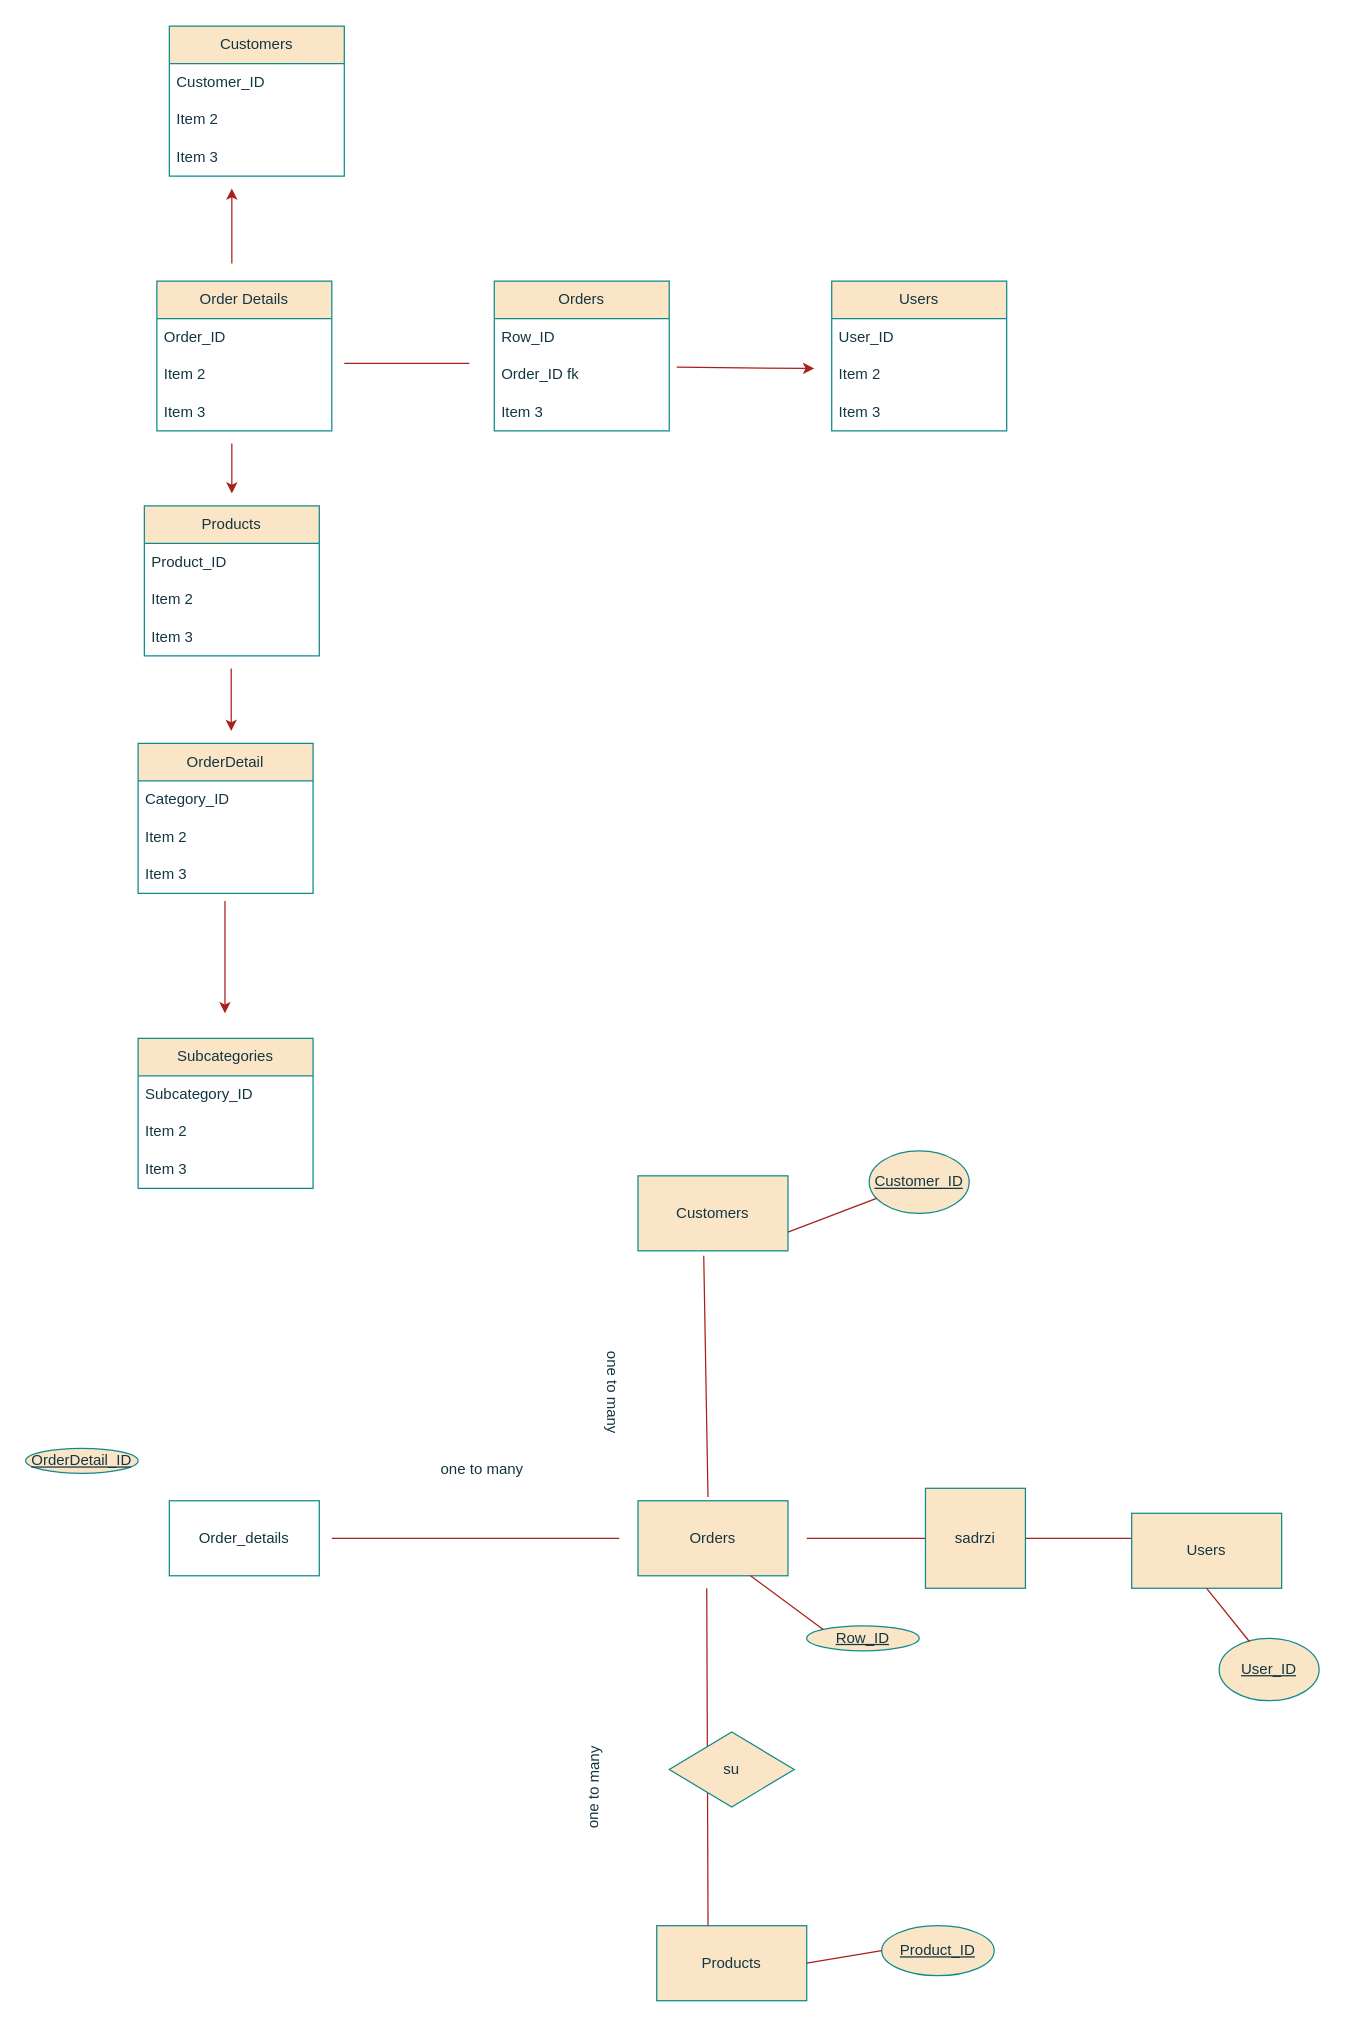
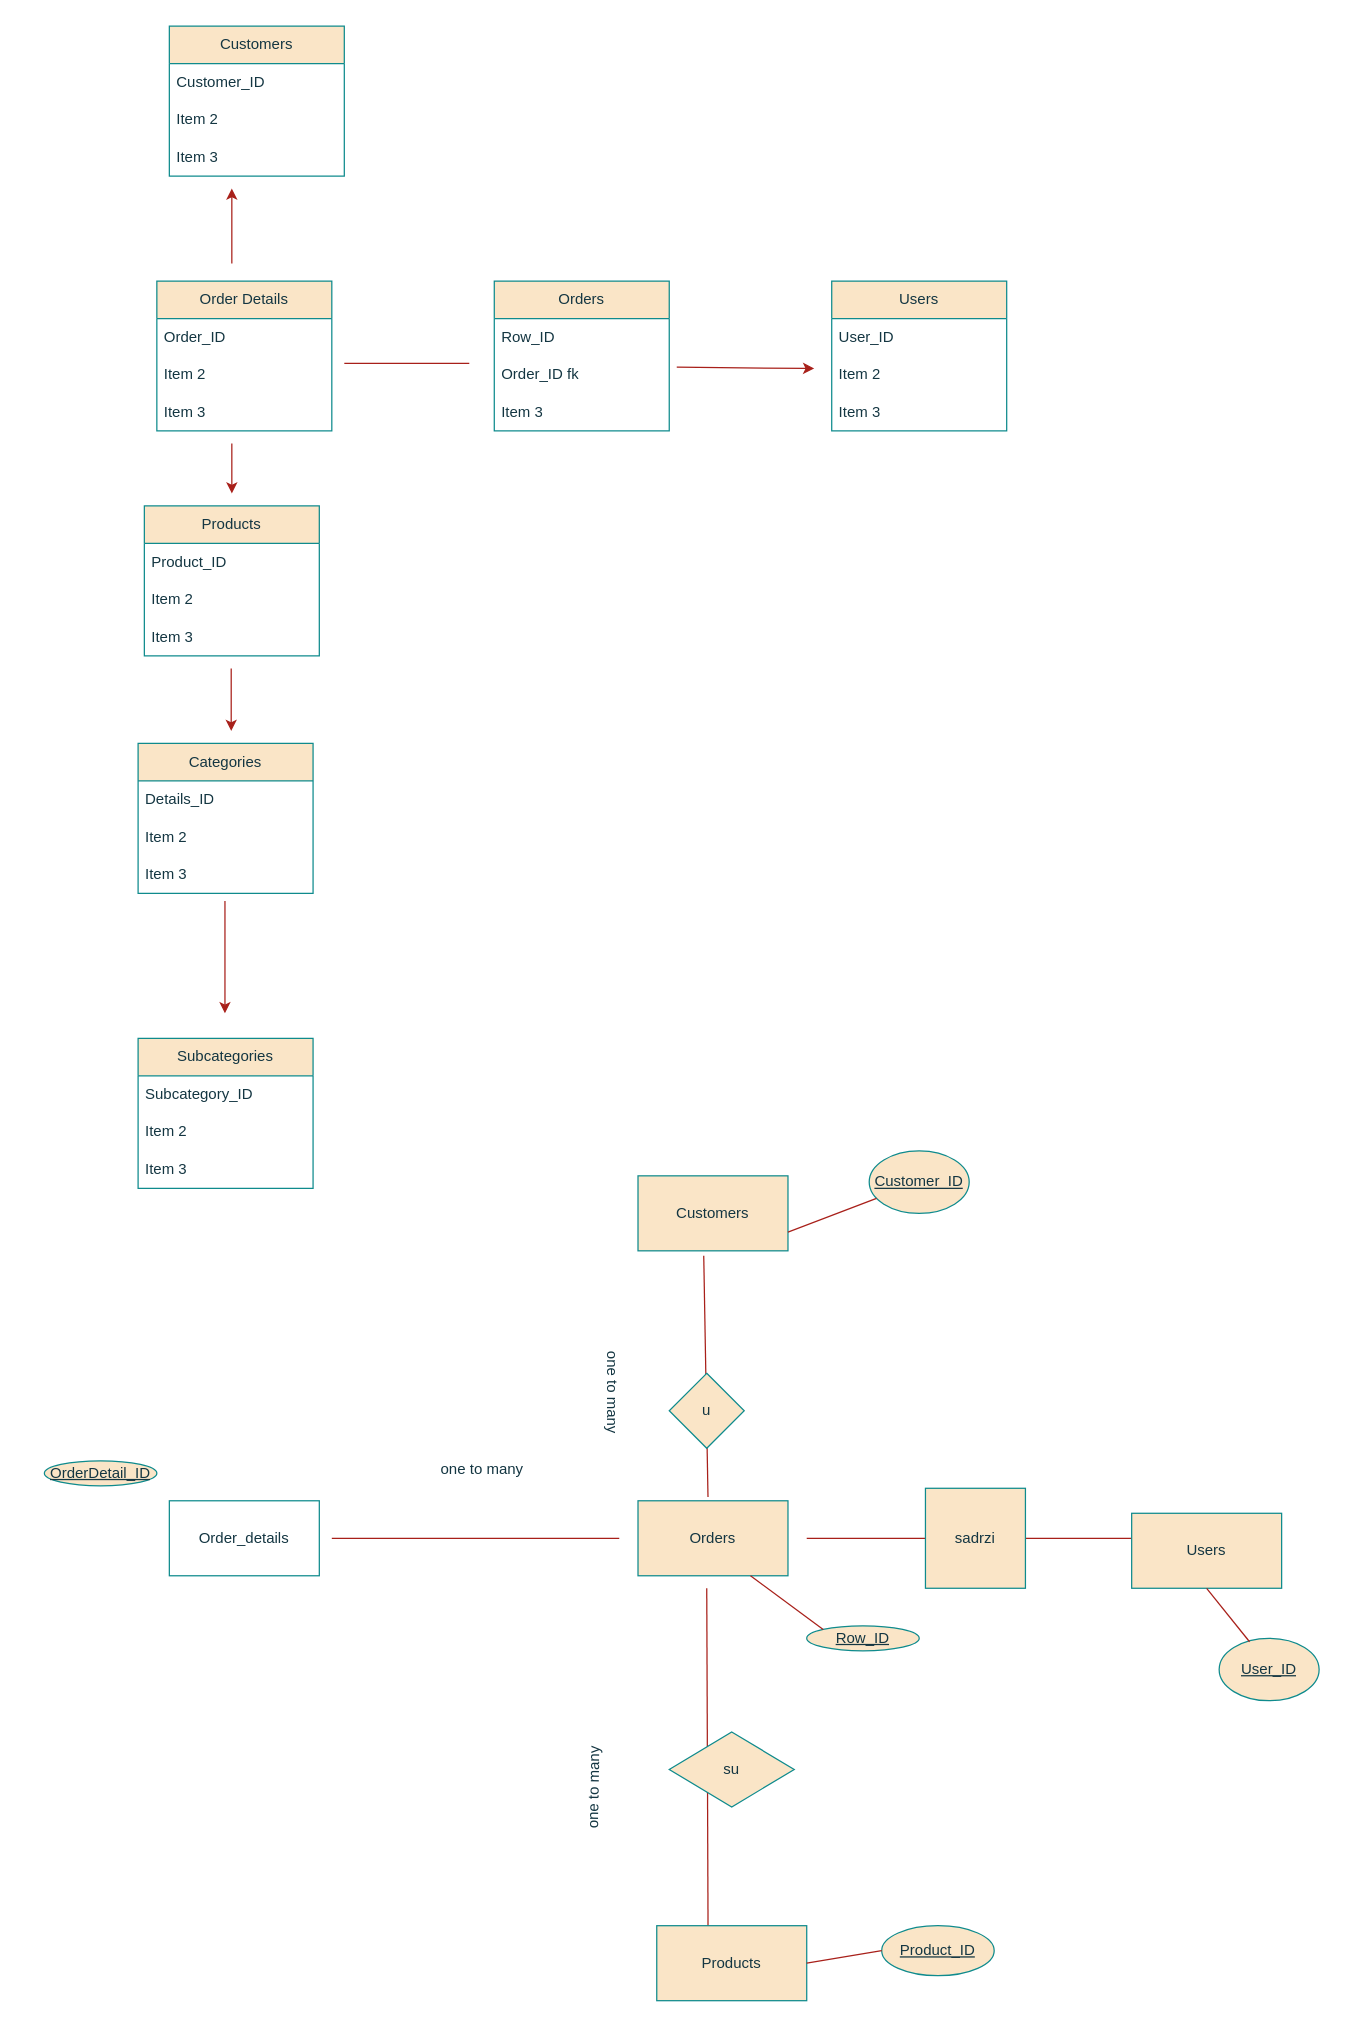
node "OrderDetail": label "OrderDetail" -> "Categories"
node "Category_ID": label "Category_ID" -> "Details_ID"
node "u": added
node "OrderDetail_ID": moved (82, 1461) -> (101, 1473)
